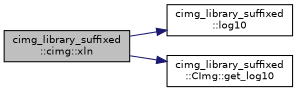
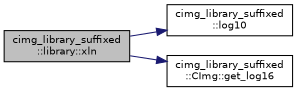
node "cimg_library_suffixed ::cimg::xln": label "cimg_library_suffixed ::cimg::xln" -> "cimg_library_suffixed ::library::xln"
node "cimg_library_suffixed ::CImg::get_log10": label "cimg_library_suffixed ::CImg::get_log10" -> "cimg_library_suffixed ::CImg::get_log16"
